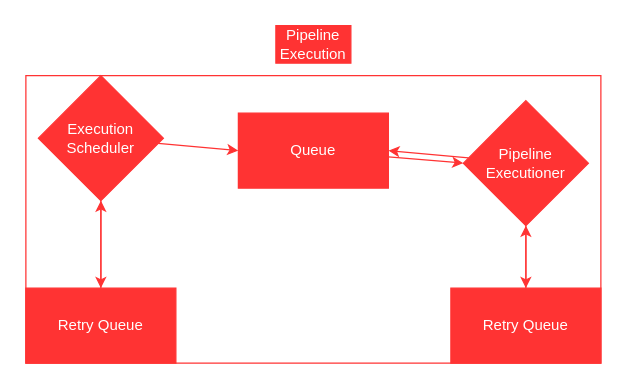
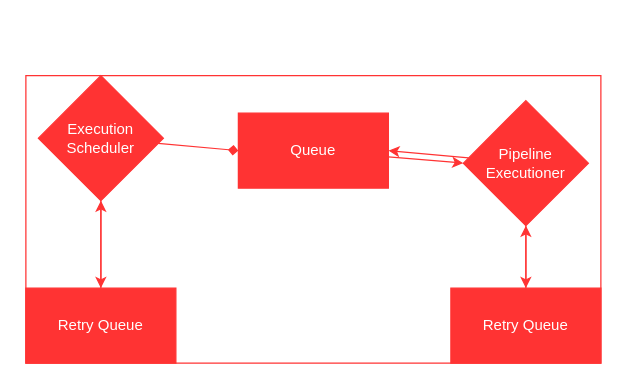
node "Pipeline Execution": removed
edge "Execution Scheduler" -> "Queue": arrowhead classic -> diamond
